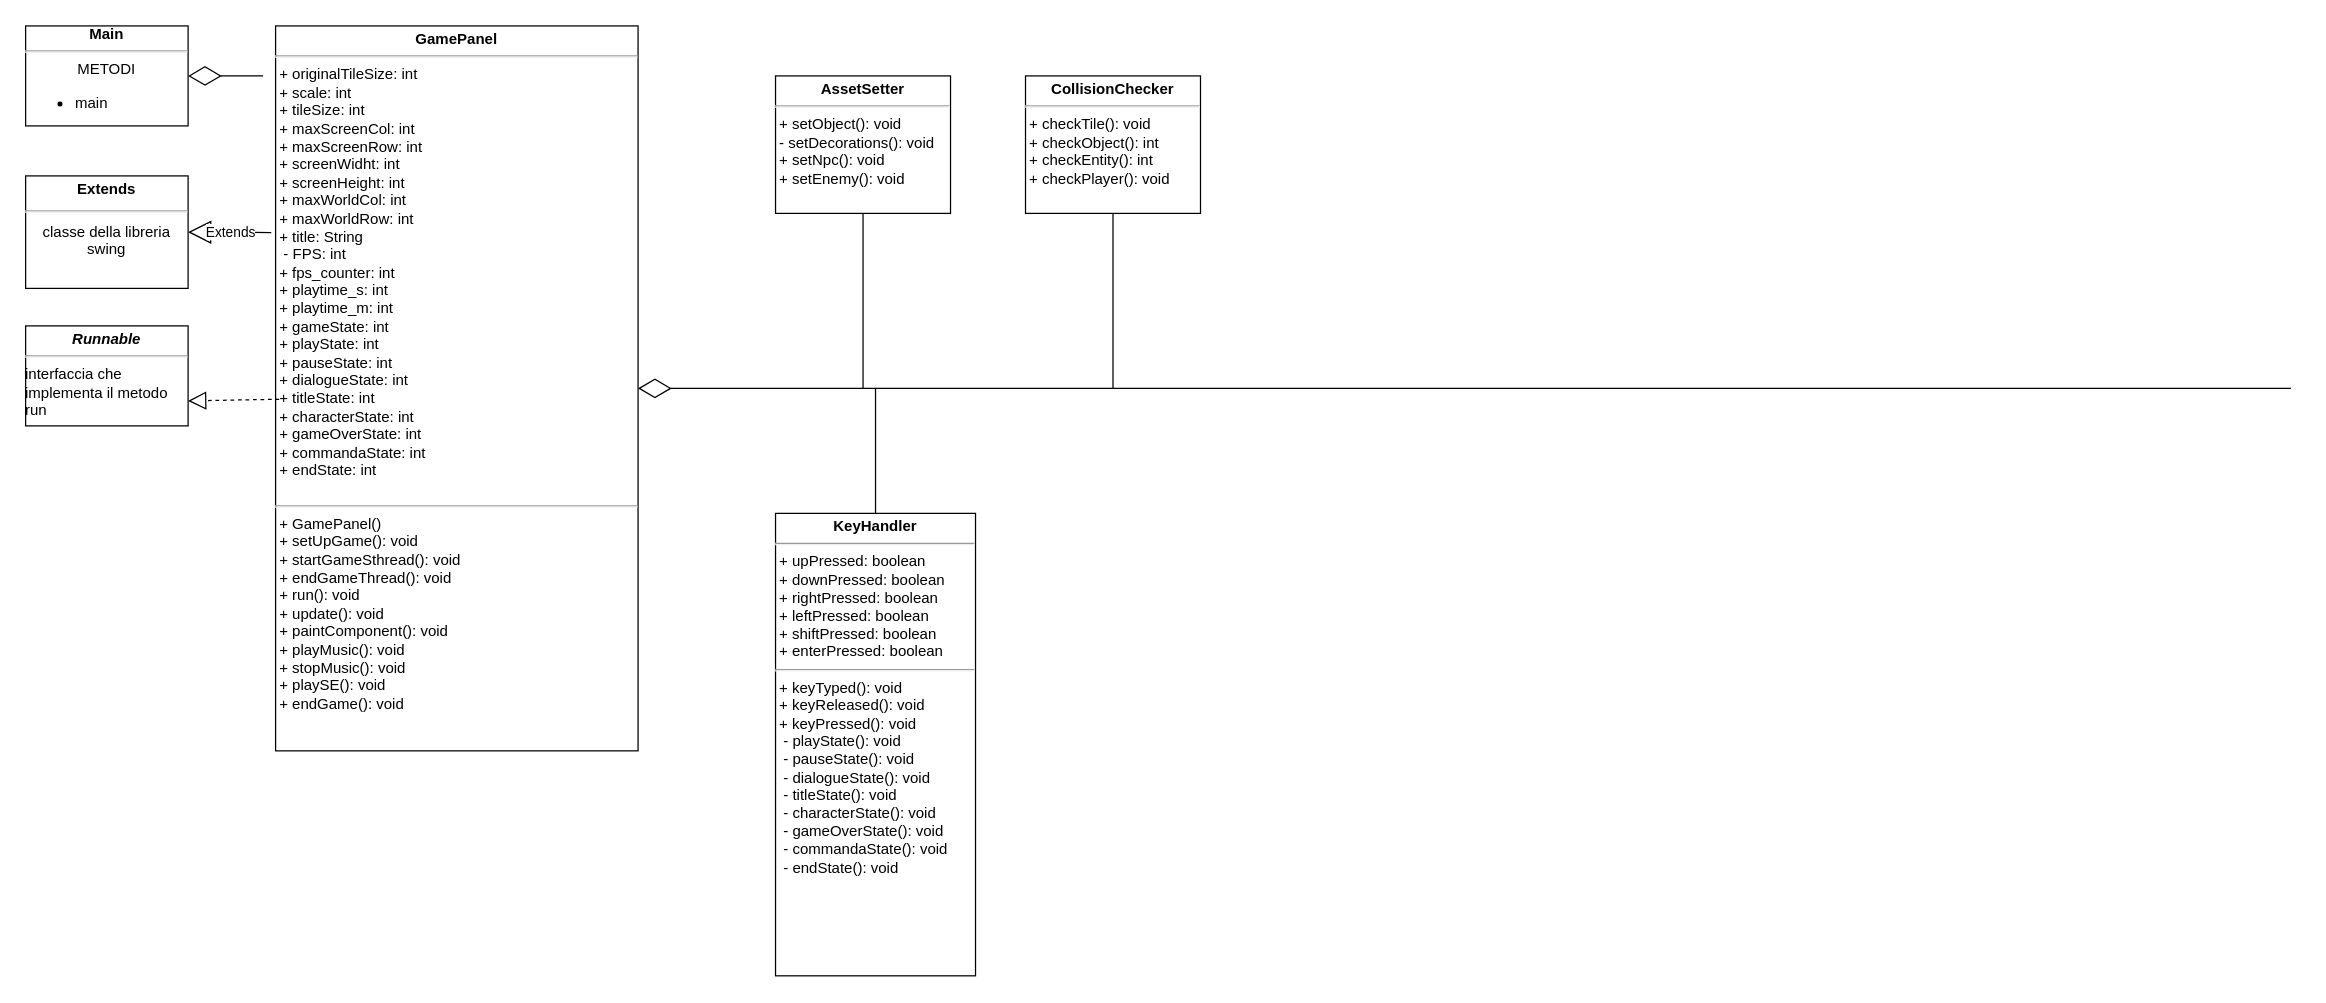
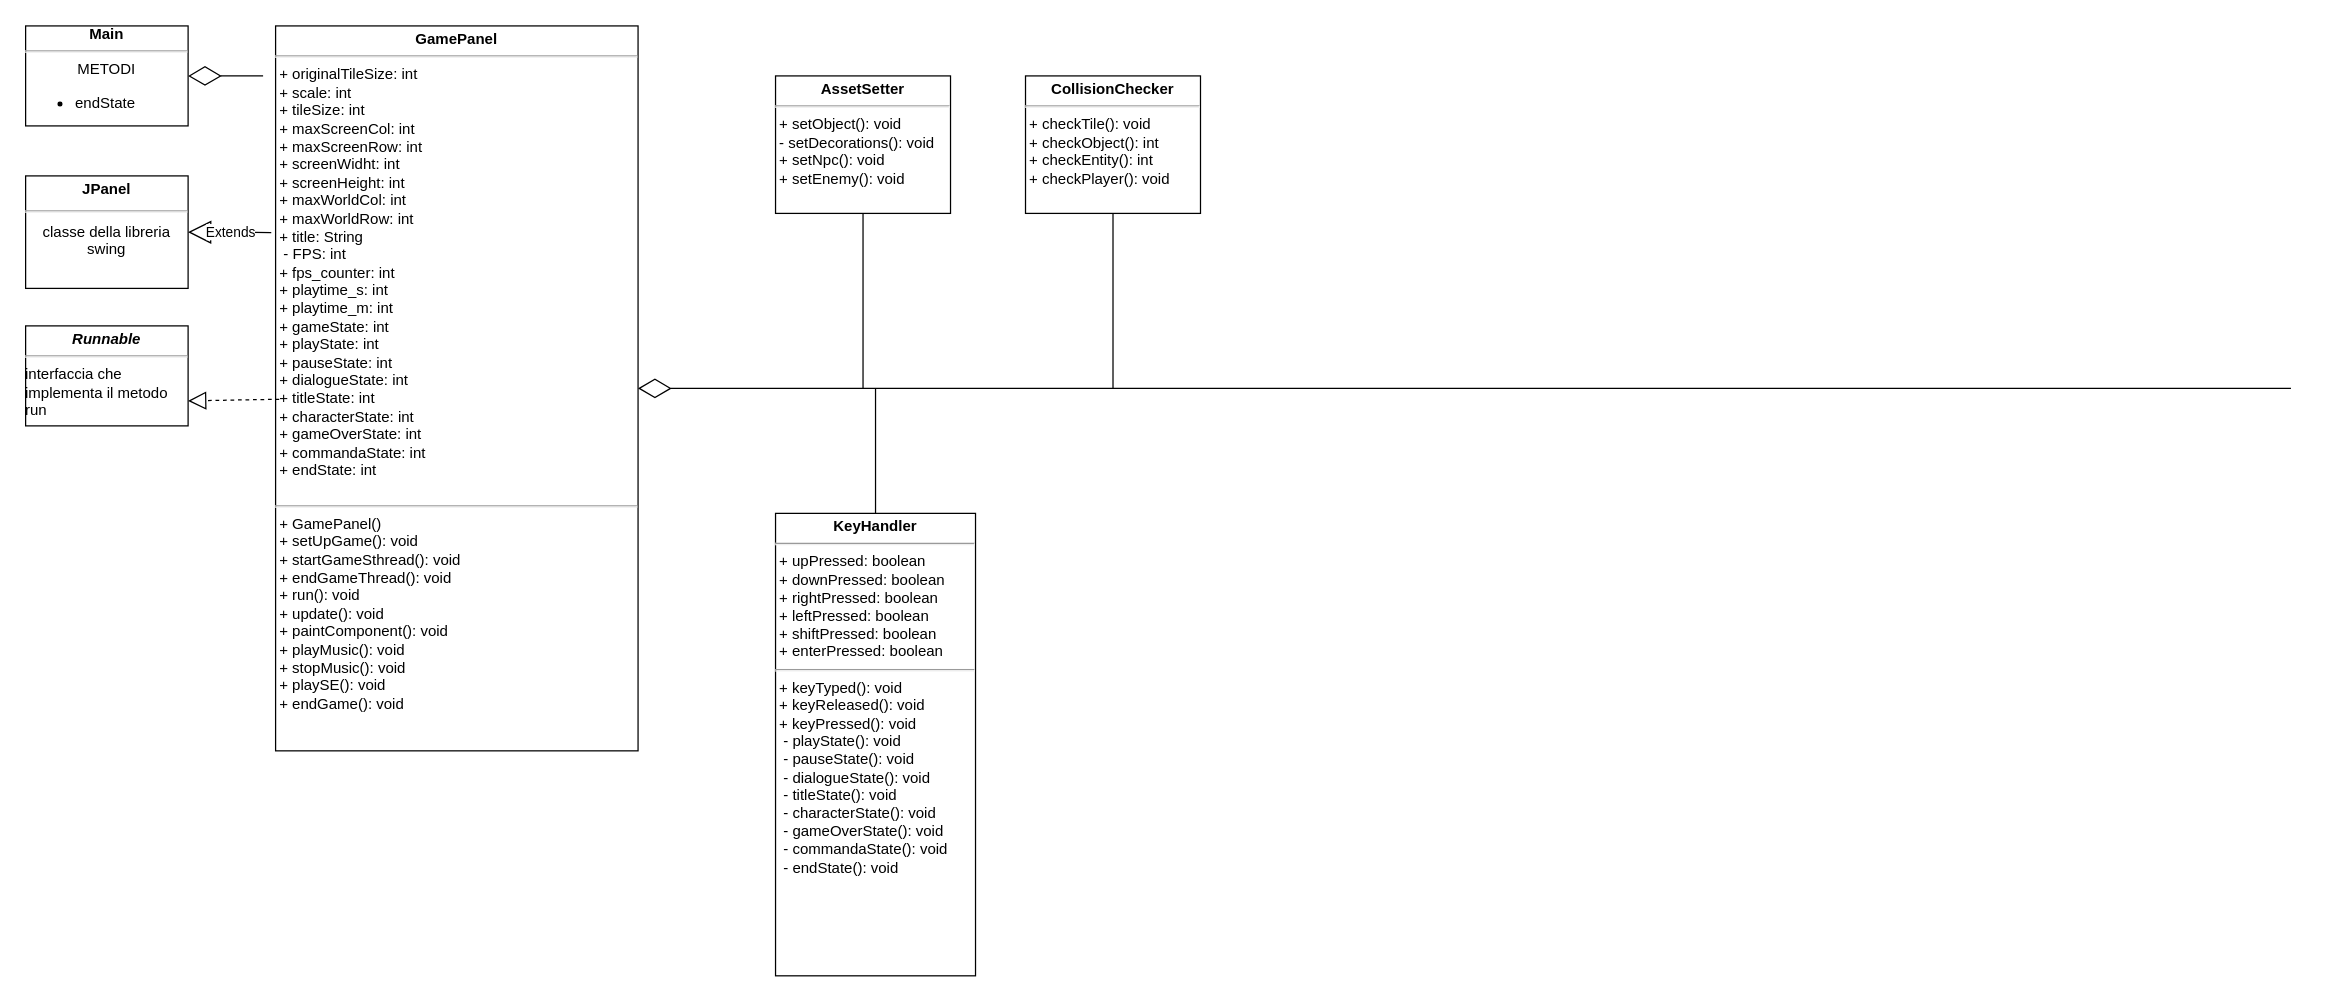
node "Main METODI main": label "Main METODI main" -> "Main METODI endState"
node "Extends classe della libreria swing": label "Extends classe della libreria swing" -> "JPanel classe della libreria swing"
